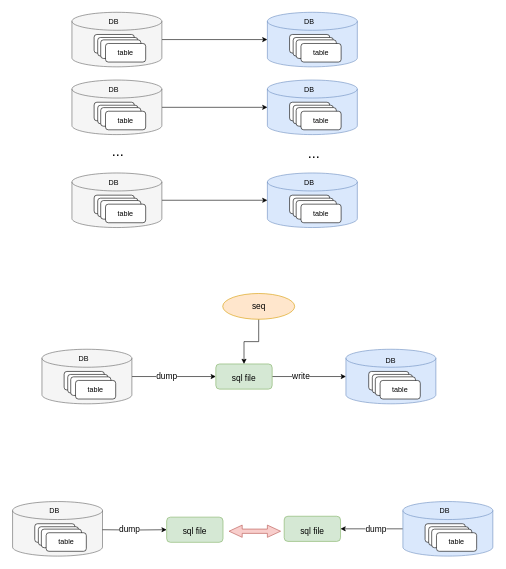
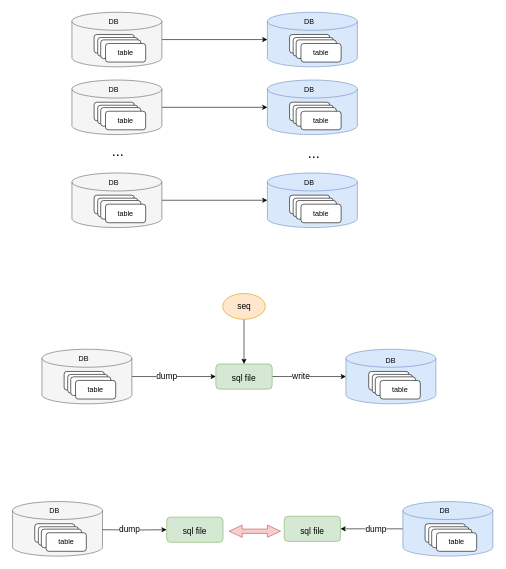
node "seq": size 72x26 -> 43x26
